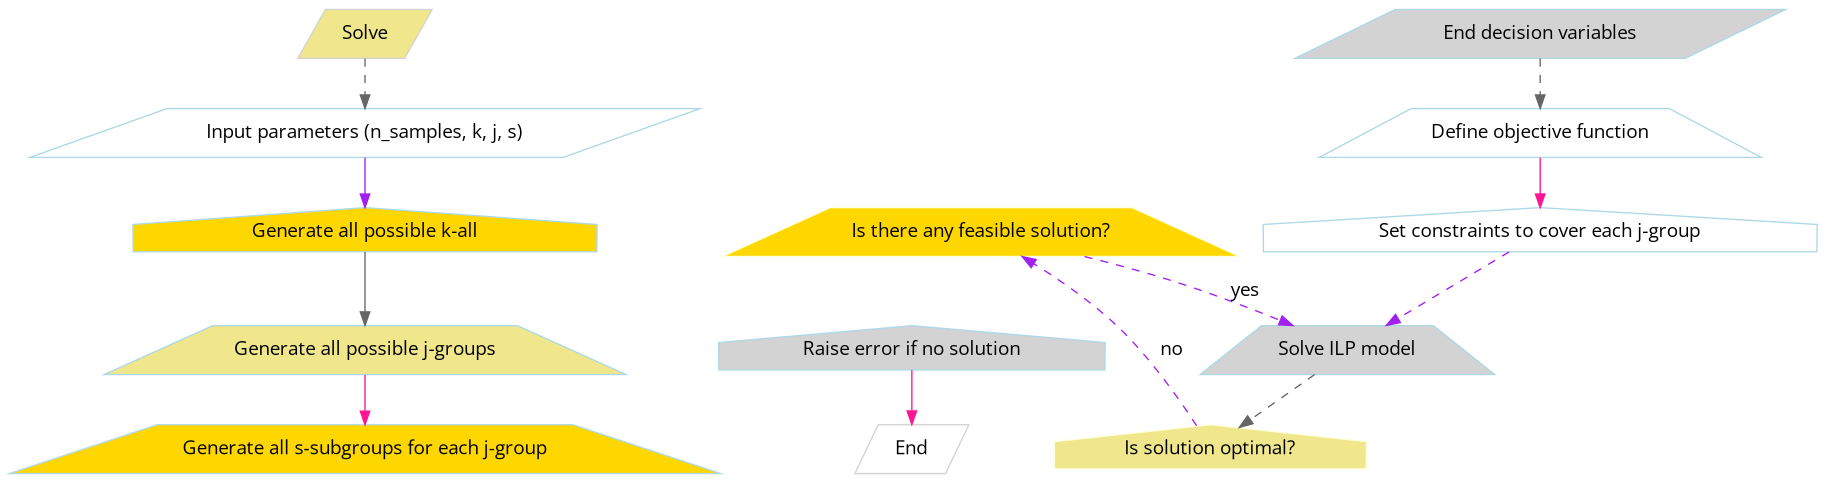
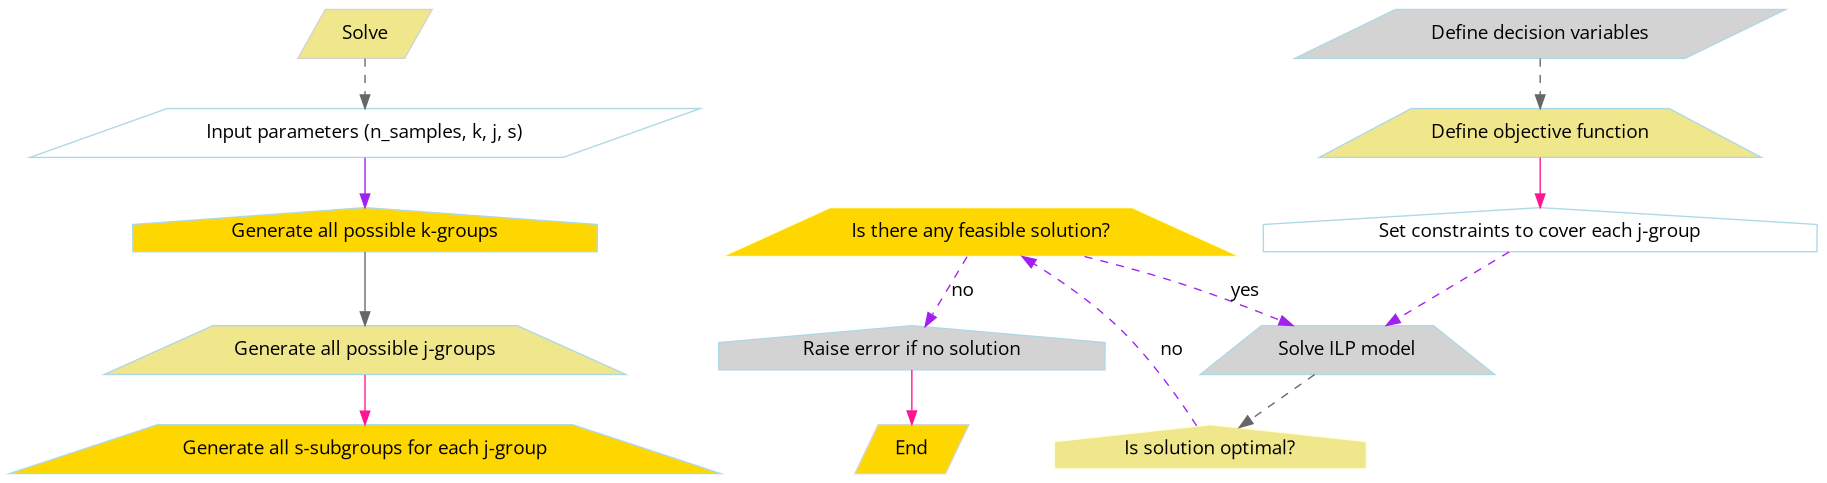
node "End decision variables": label "End decision variables" -> "Define decision variables"
node "Define objective function": fillcolor white -> khaki
node "Generate all possible k-all": label "Generate all possible k-all" -> "Generate all possible k-groups"
edge "Is there any feasible solution?" -> "Raise error if no solution": added, label "no"
node "End": fillcolor white -> gold
